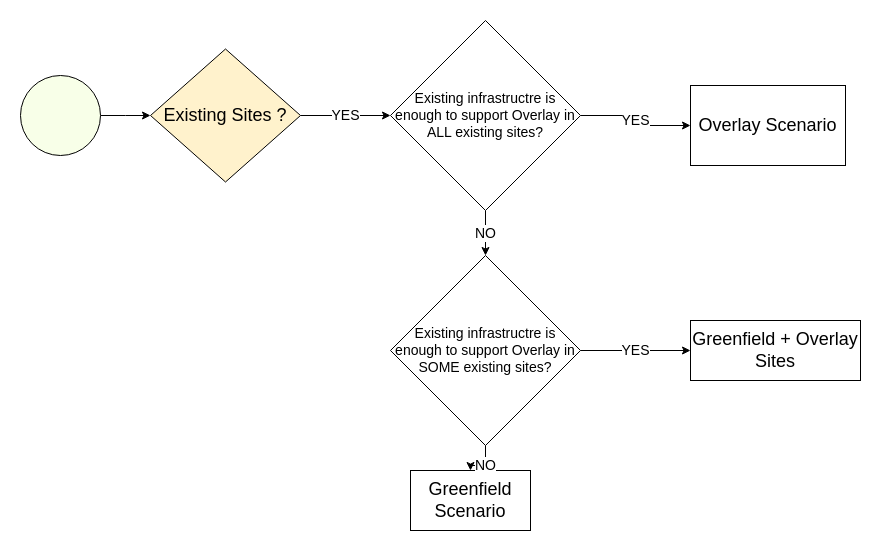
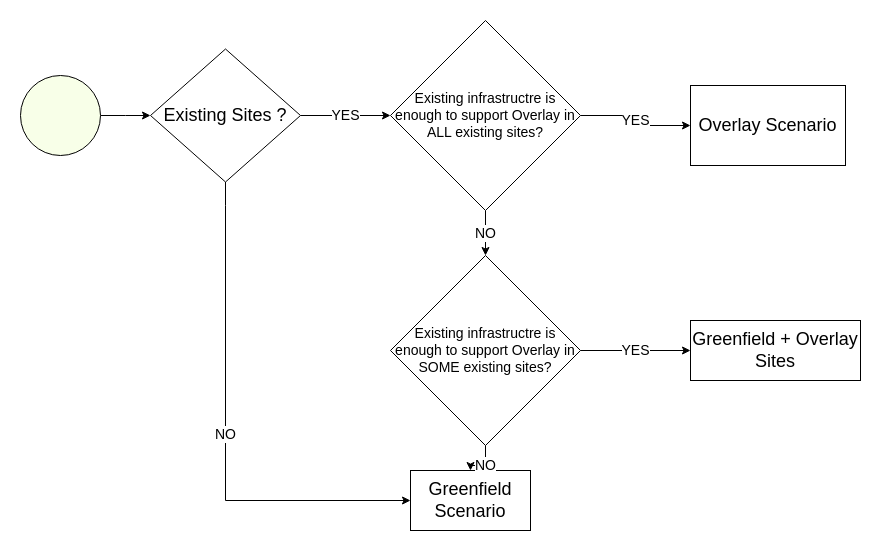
node "Existing Sites ?": fillcolor #fff2cc -> #ffffff
edge "Existing Sites ?" -> "Greenfield Scenario": added, label "NO"
